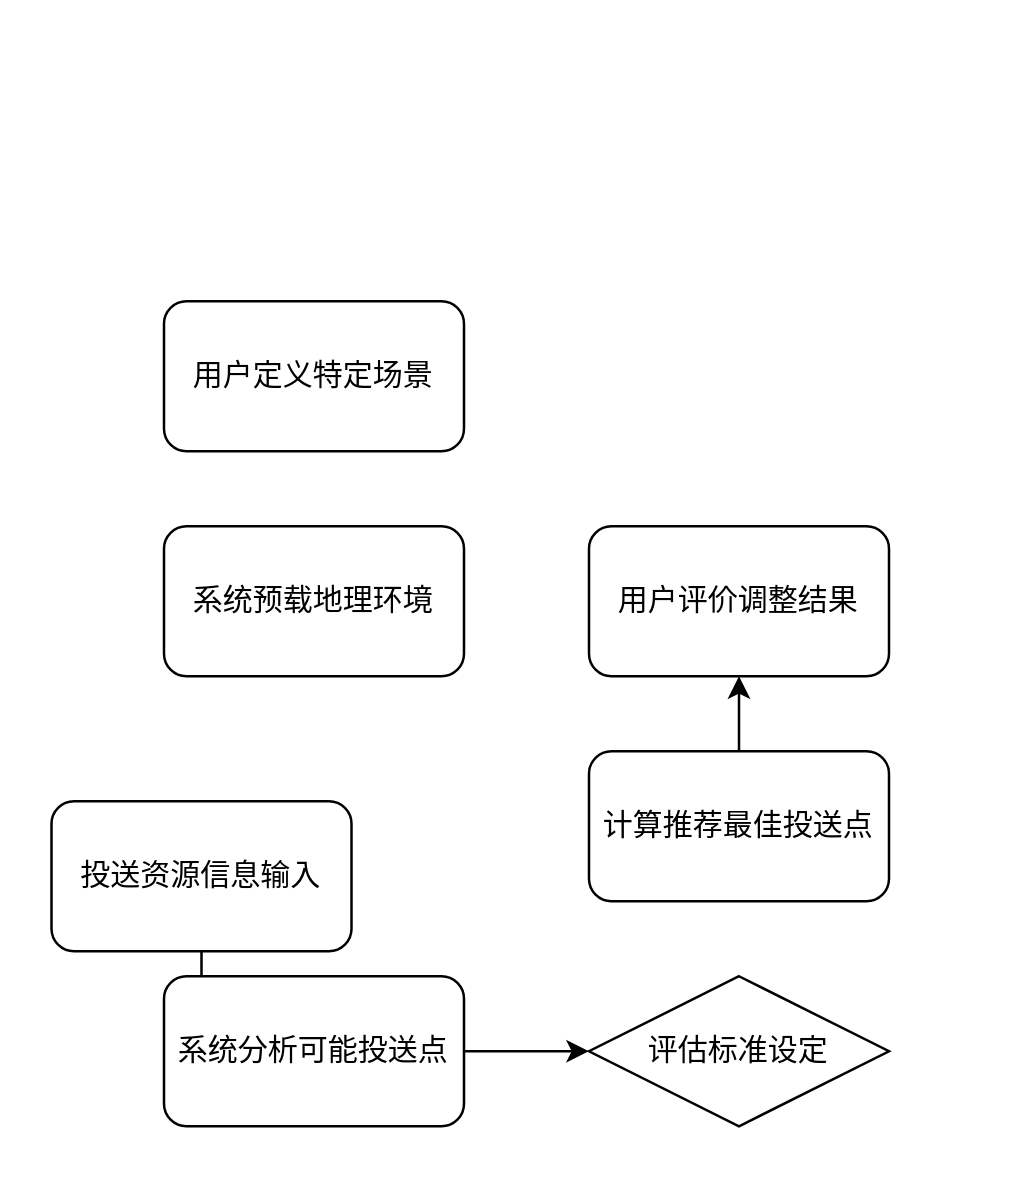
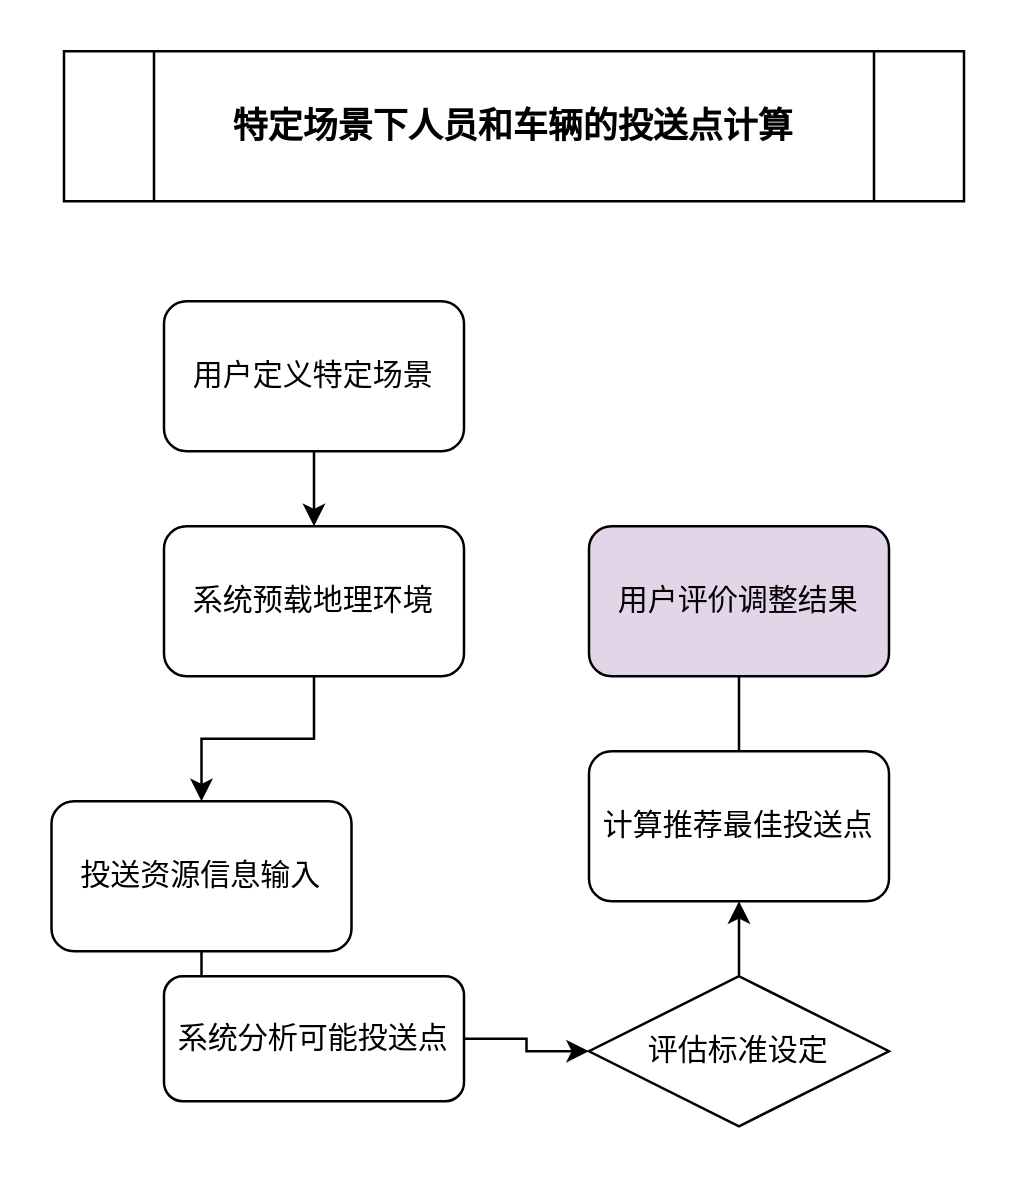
node "特定场景下人员和车辆的投送点计算": added
edge "用户定义特定场景" -> "系统预载地理环境": added
node "用户评价调整结果": fillcolor #ffffff -> #e1d5e7
edge "计算推荐最佳投送点" -> "用户评价调整结果": arrowhead classic -> none
edge "系统预载地理环境" -> "投送资源信息输入": added
edge "评估标准设定" -> "计算推荐最佳投送点": added
node "系统分析可能投送点": size 300x150 -> 300x125
